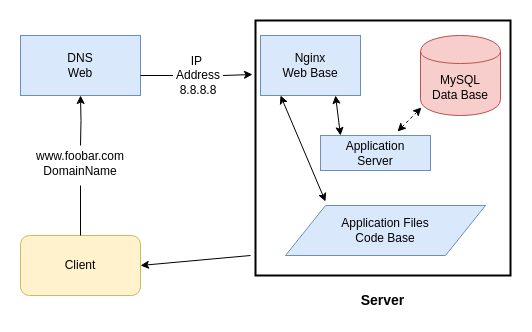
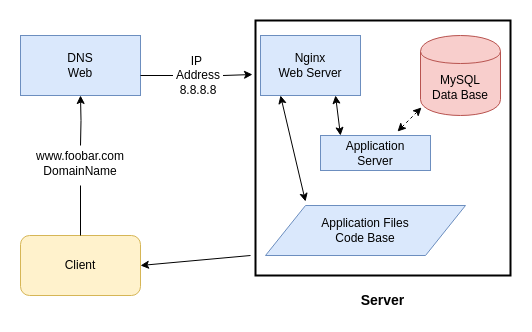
node "Nginx Web Base": label "Nginx Web Base" -> "Nginx Web Server"
node "Application Files Code Base": moved (386, 231) -> (366, 231)
